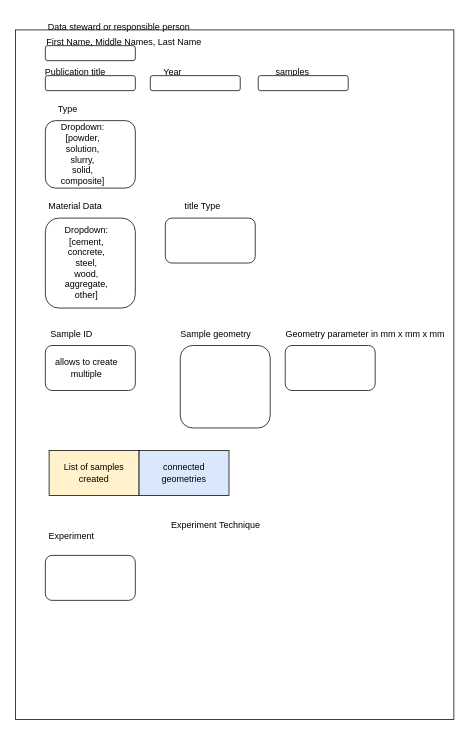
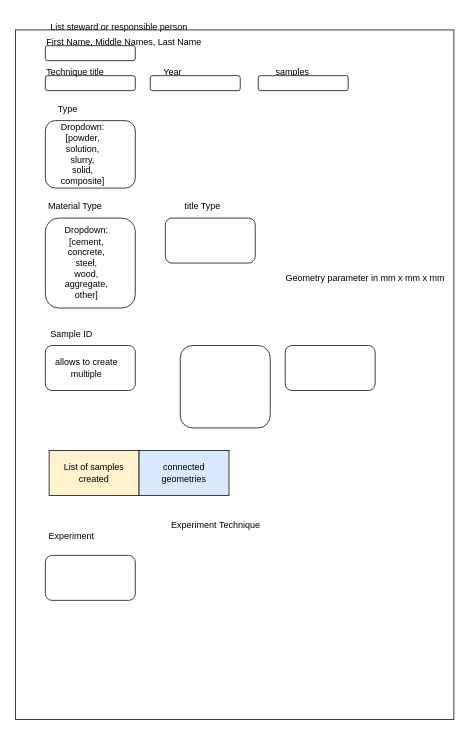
node "Data steward or responsible person": label "Data steward or responsible person" -> "List steward or responsible person"
node "Publication title": label "Publication title" -> "Technique title"
node "Material Data": label "Material Data" -> "Material Type"
node "Sample geometry": removed
node "Geometry parameter in mm x mm x mm": moved (366, 334) -> (366, 278)
